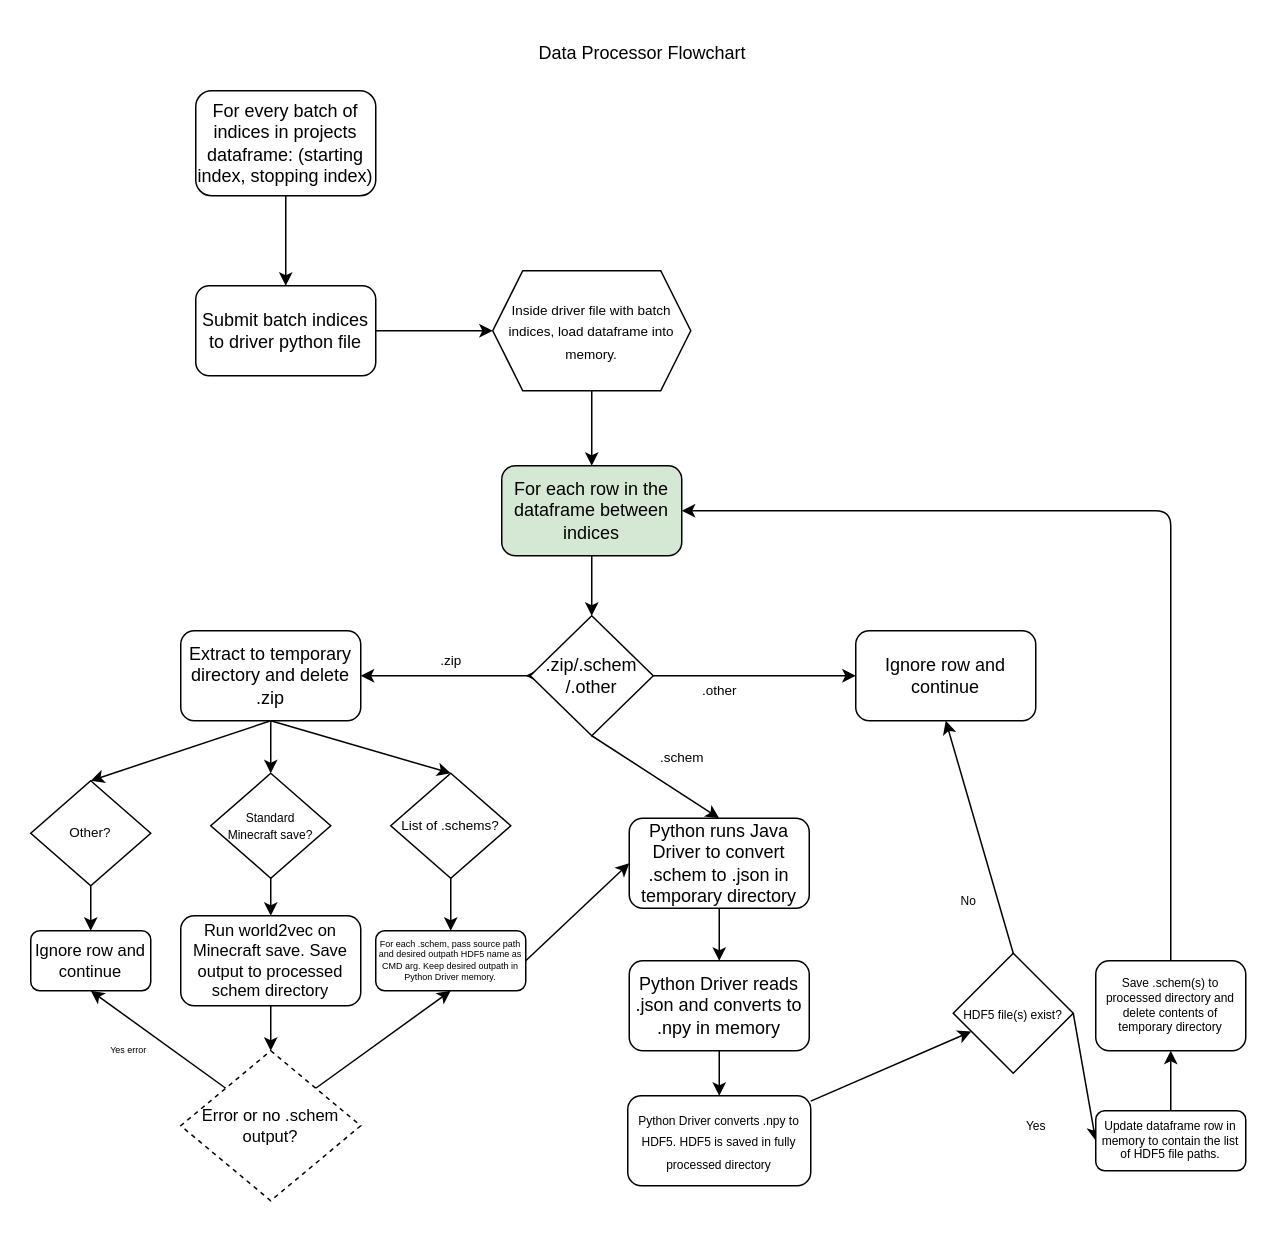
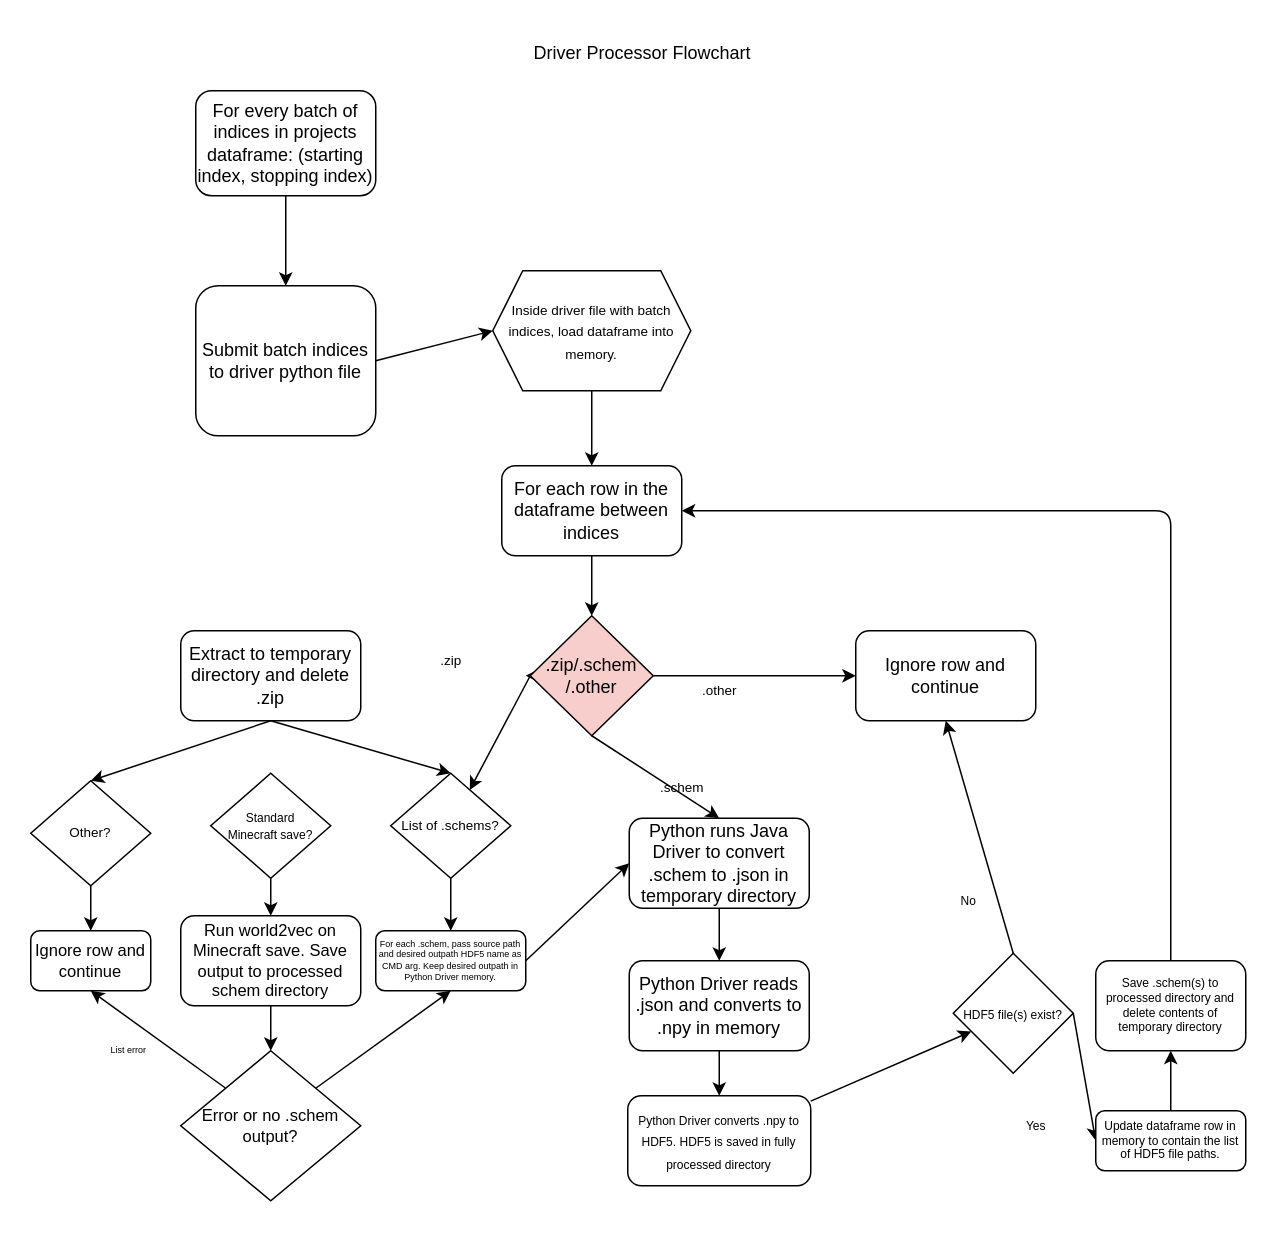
node "Data Processor Flowchart": label "Data Processor Flowchart" -> "Driver Processor Flowchart"
node "Submit batch indices to driver python file": size 180x90 -> 180x150
node "For each row in the dataframe between indices": fillcolor #d5e8d4 -> #ffffff
edge ".zip/.schem /.other" -> "Extract to temporary directory and delete .zip": now ".zip/.schem /.other" -> "List of .schems?"
node ".zip/.schem /.other": fillcolor #ffffff -> #f8cecc
edge "Extract to temporary directory and delete .zip" -> "Standard Minecraft save?": removed
node ".schem": moved (682, 758) -> (682, 788)
node "Yes error": label "Yes error" -> "List error"
node "Error or no .schem output?": style dashed -> solid
